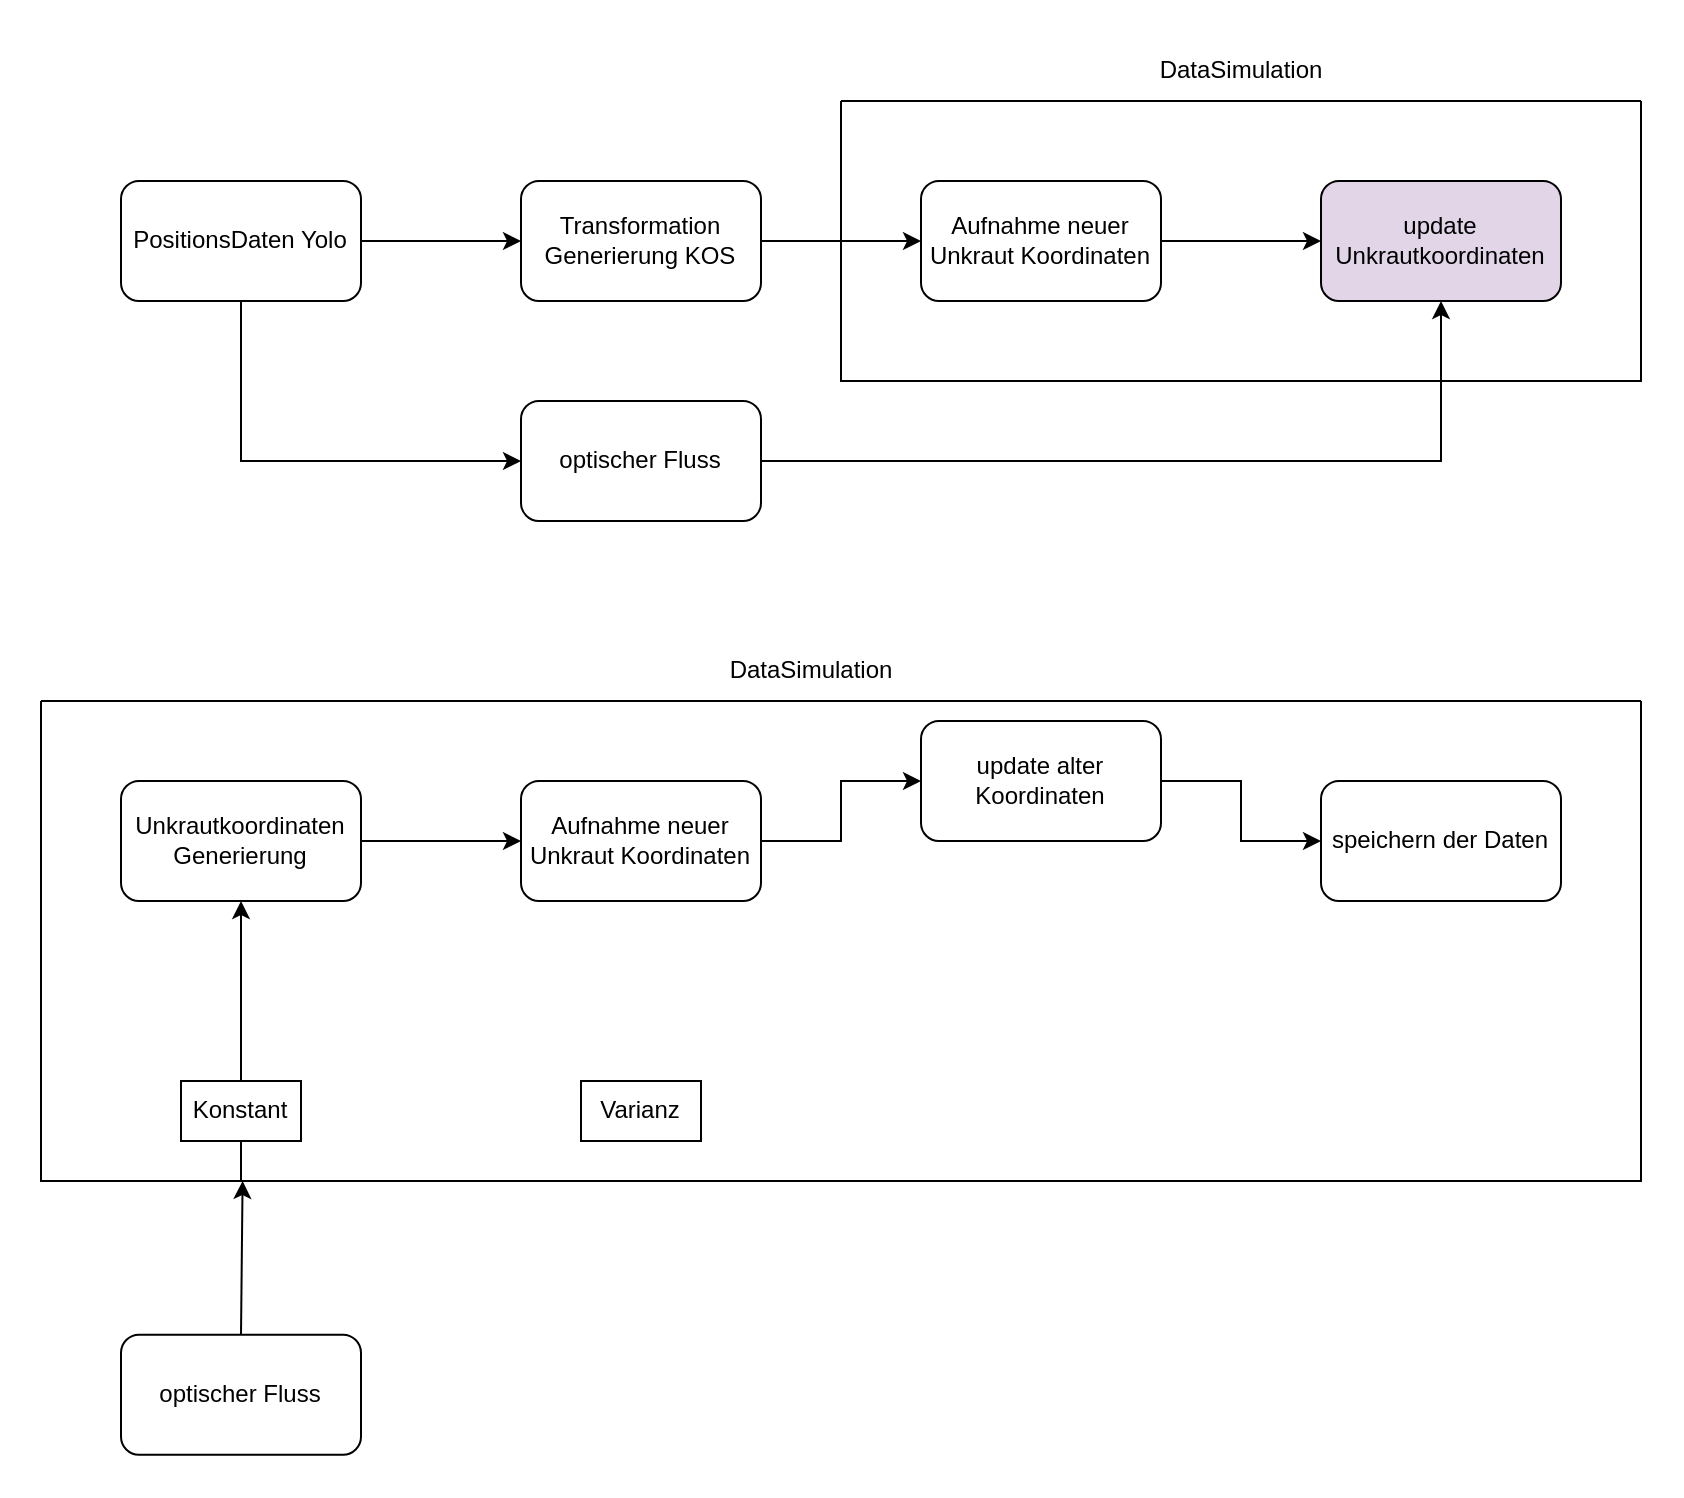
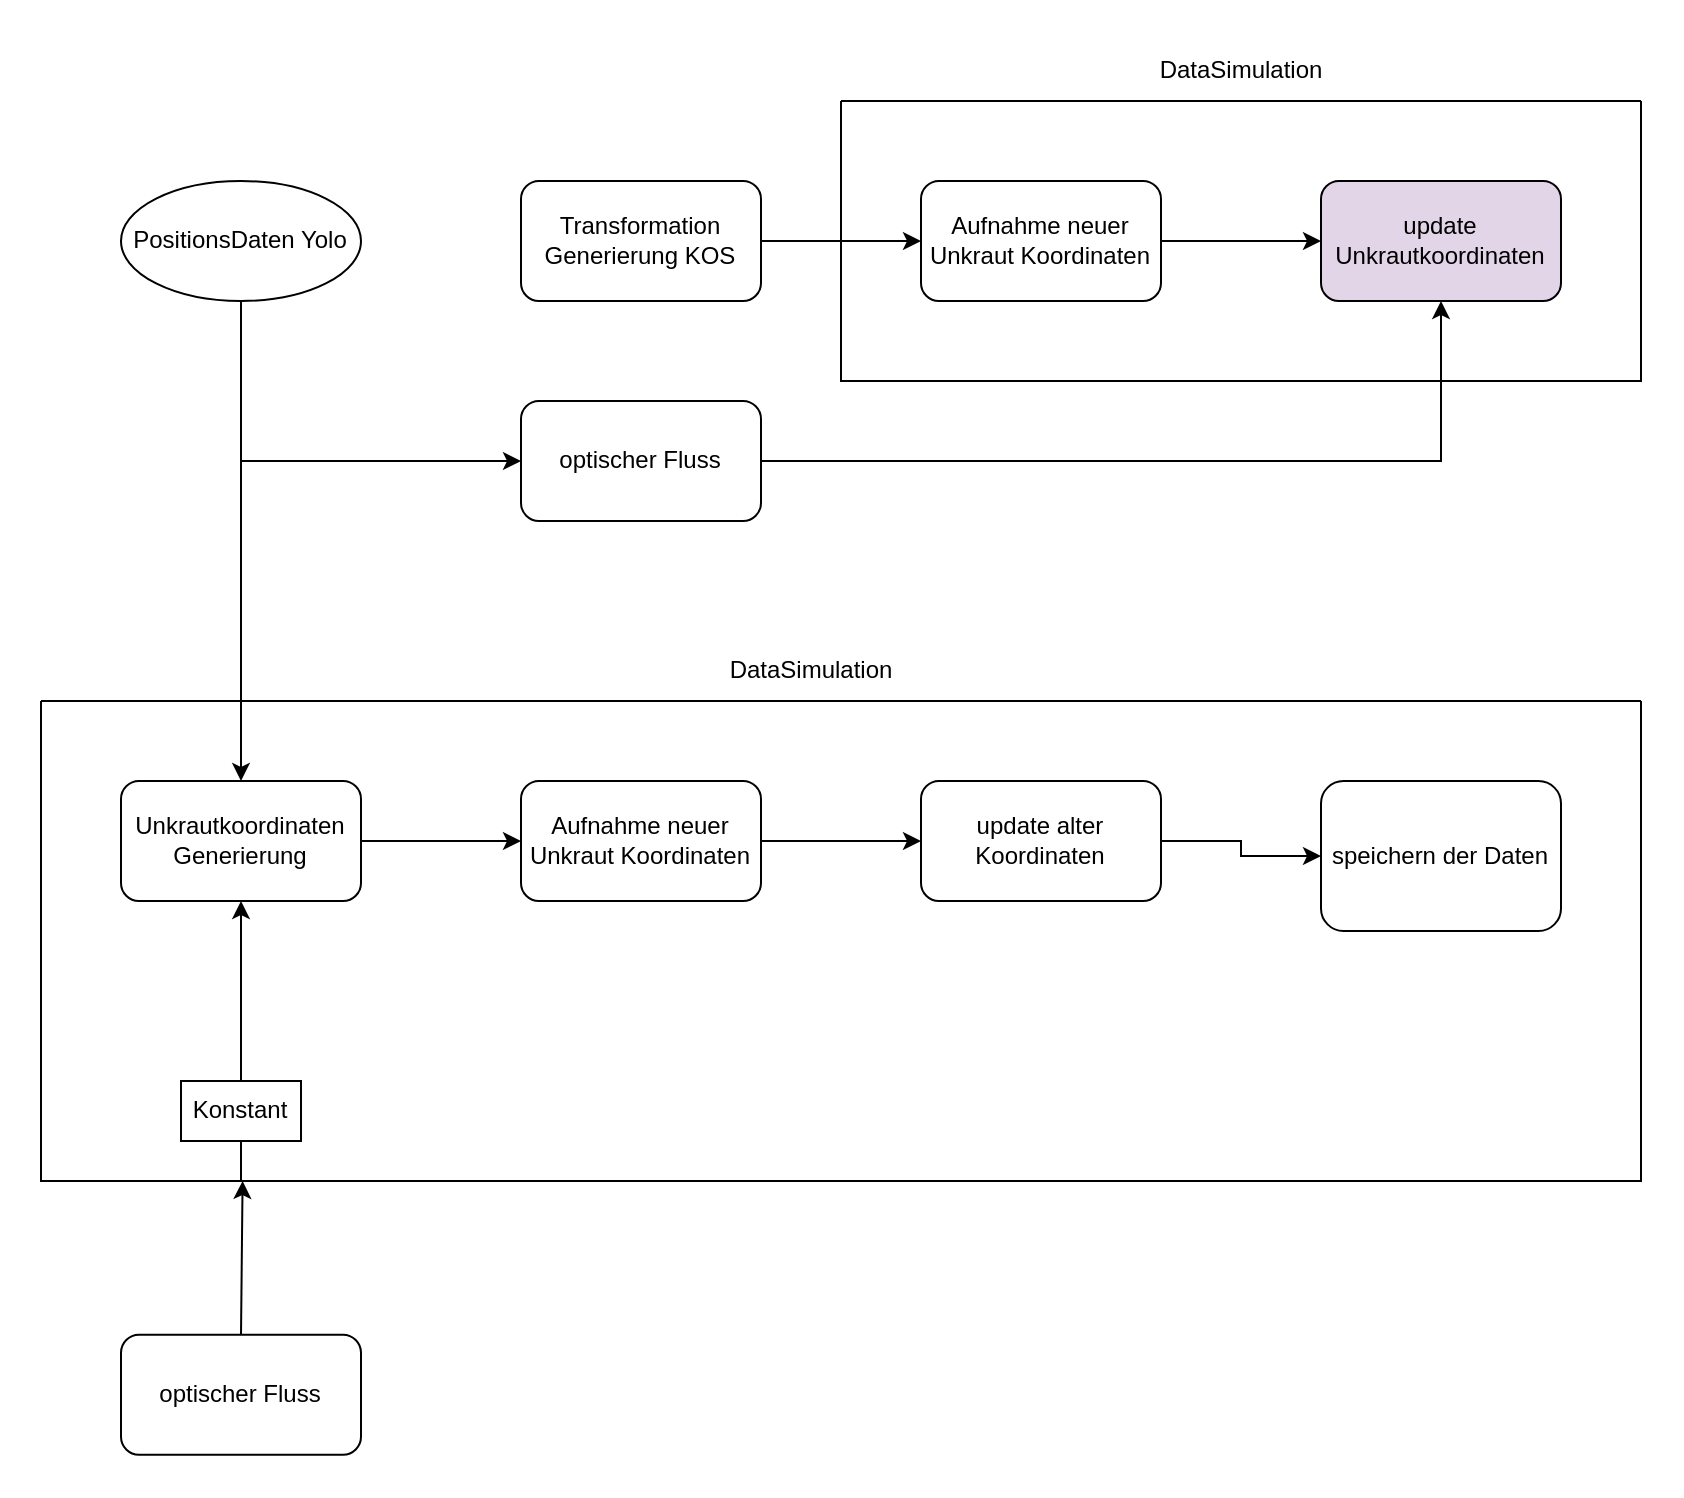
node "PositionsDaten Yolo": shape rounded rectangle -> ellipse
edge "PositionsDaten Yolo" -> "Transformation Generierung KOS": now "PositionsDaten Yolo" -> "Unkrautkoordinaten Generierung"
node "update alter Koordinaten": moved (1041, 781) -> (1041, 841)
node "speichern der Daten": size 240x120 -> 240x150
node "Varianz": removed
